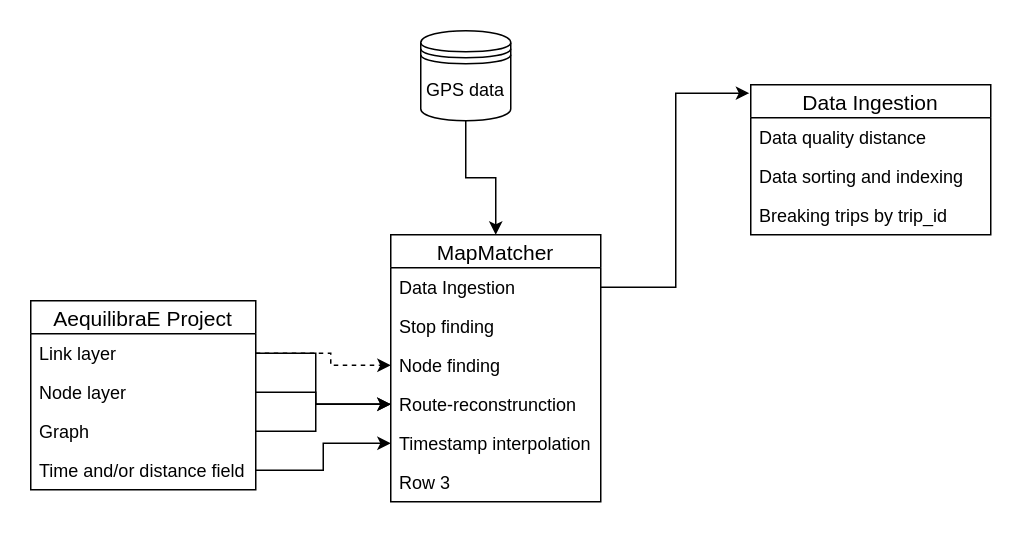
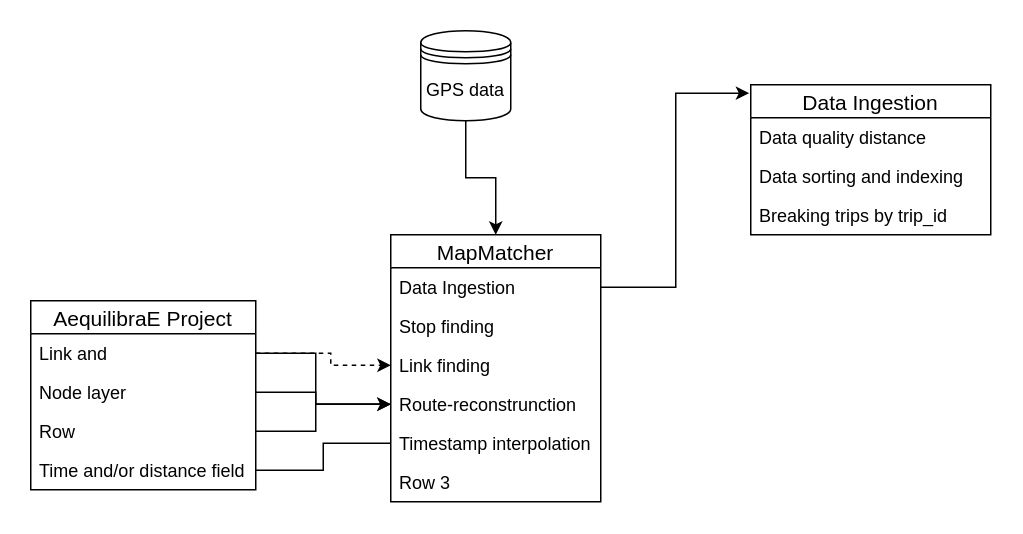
node "Link layer": label "Link layer" -> "Link and"
node "Node finding": label "Node finding" -> "Link finding"
node "Graph": label "Graph" -> "Row"
edge "Time and/or distance field" -> "Timestamp interpolation": arrowhead classic -> none
